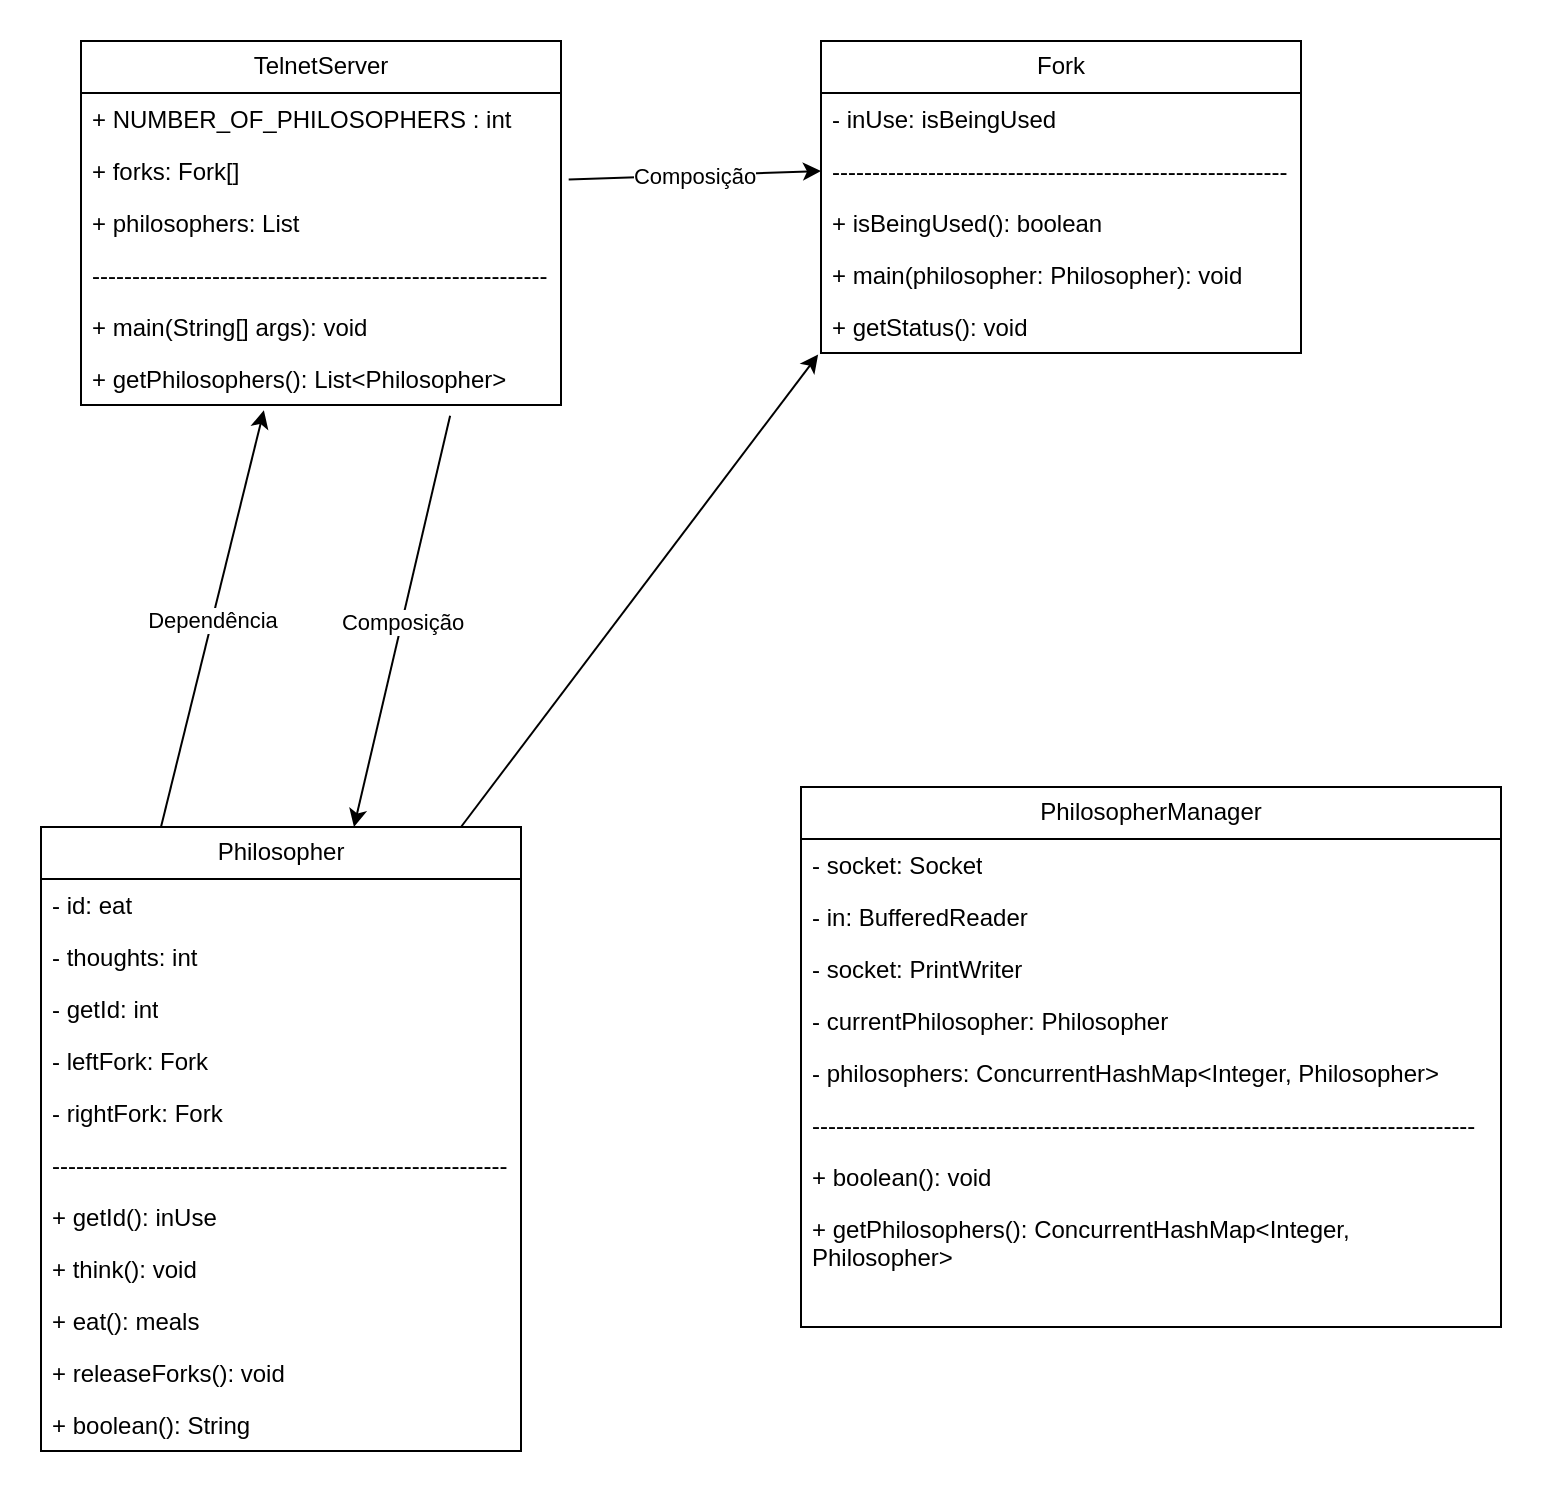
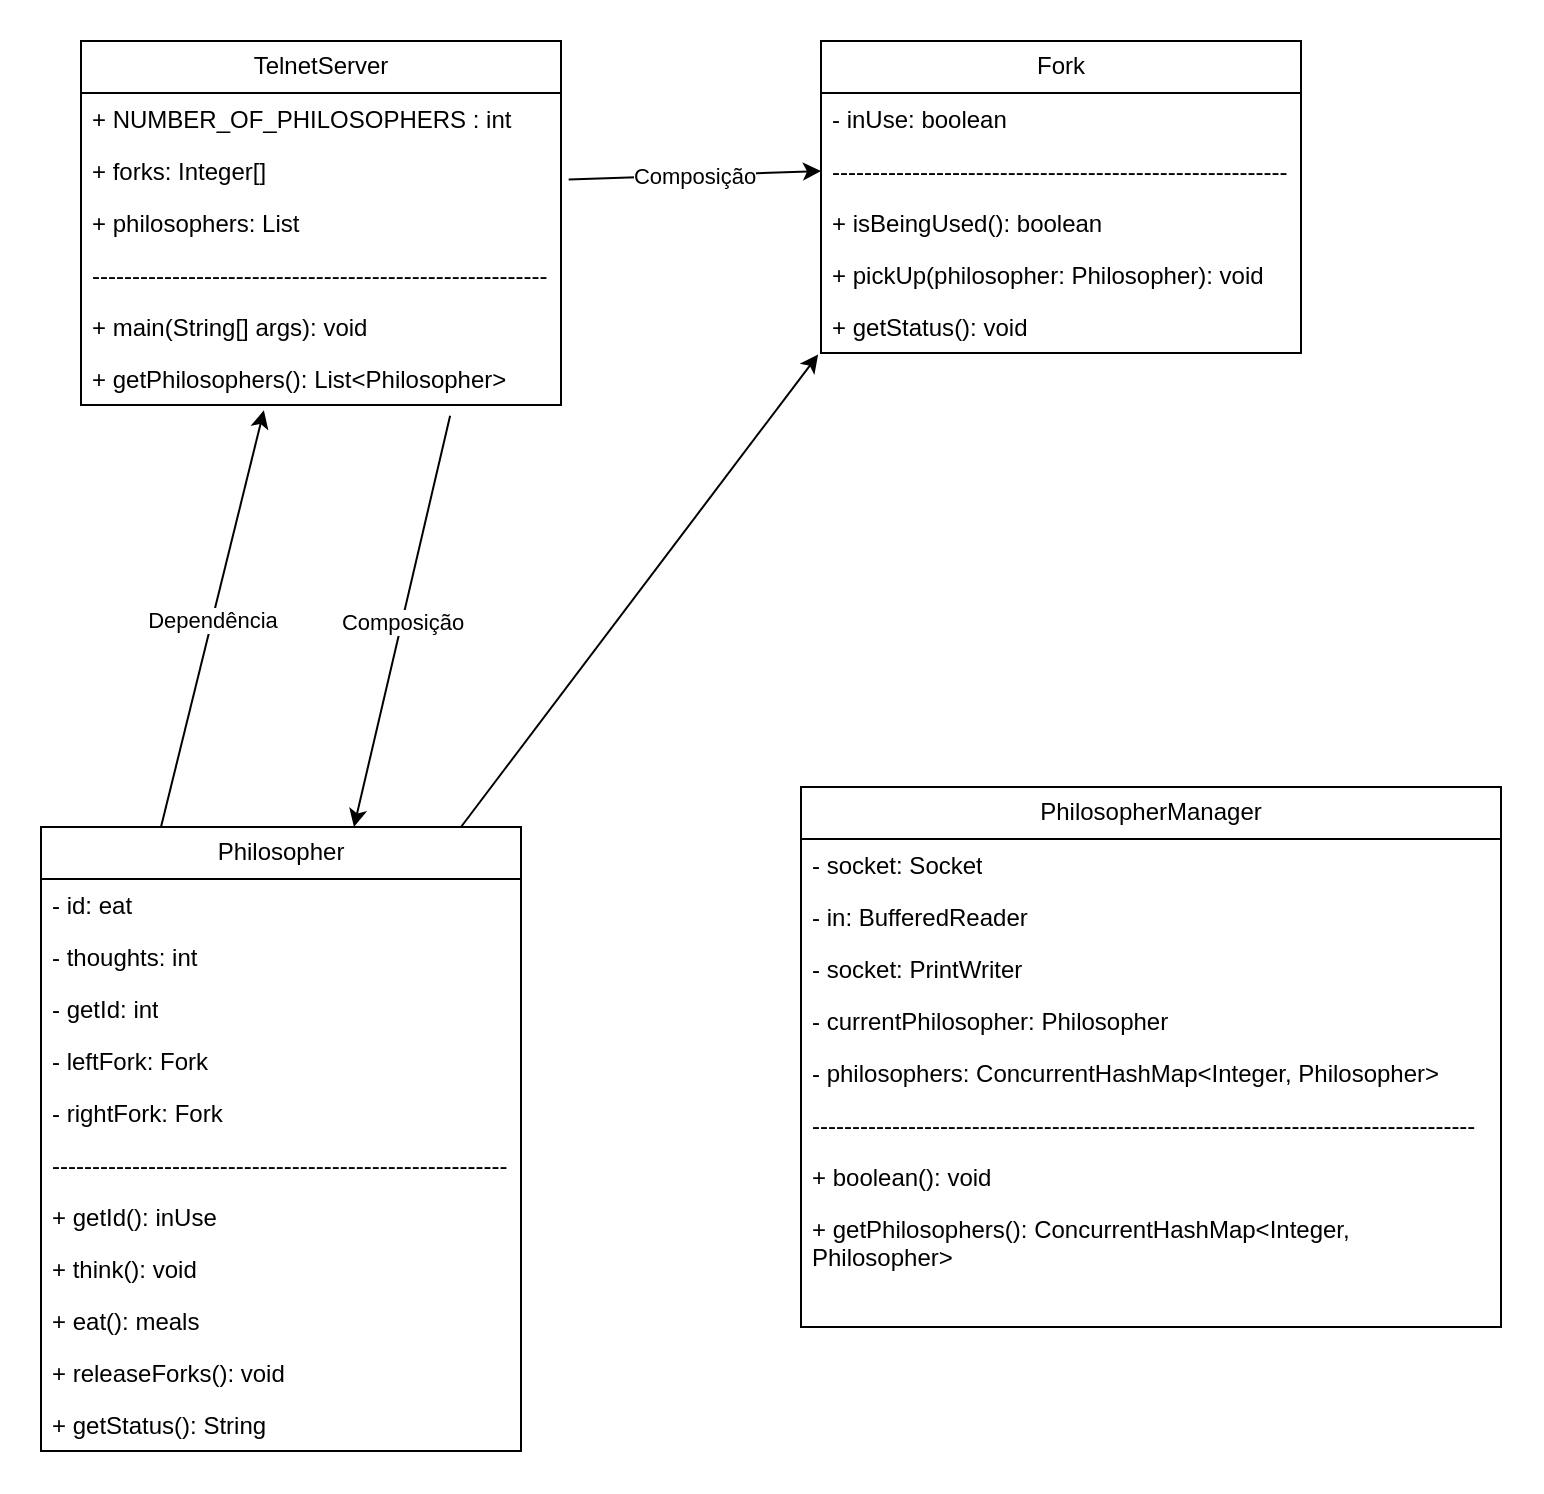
node "- inUse: isBeingUsed": label "- inUse: isBeingUsed" -> "- inUse: boolean"
node "+ forks: Fork[]": label "+ forks: Fork[]" -> "+ forks: Integer[]"
node "+ main(philosopher: Philosopher): void": label "+ main(philosopher: Philosopher): void" -> "+ pickUp(philosopher: Philosopher): void"
node "+ boolean(): String": label "+ boolean(): String" -> "+ getStatus(): String"
